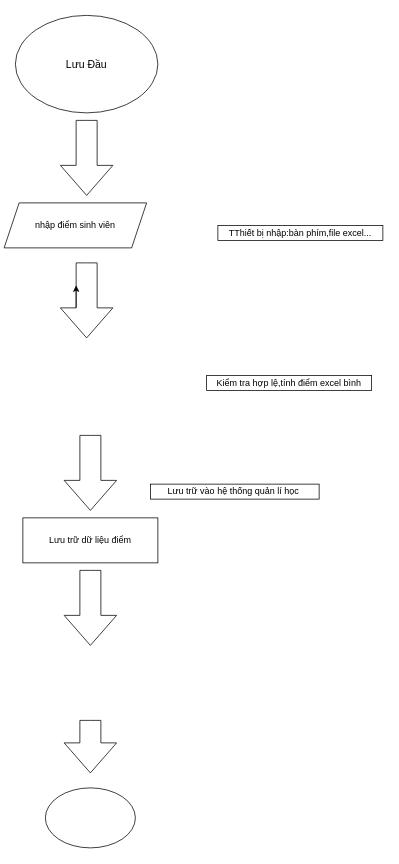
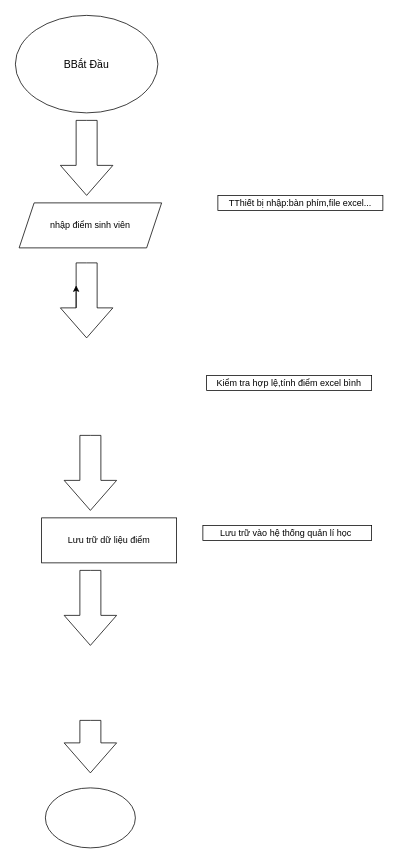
node "Lưu Đầu": label "Lưu Đầu" -> "BBắt Đầu"
node "nhập điểm sinh viên": moved (75, 225) -> (90, 225)
node "TThiết bị nhập:bàn phím,file excel...": moved (300, 233) -> (300, 203)
node "Lưu trữ vào hệ thống quản lí học": moved (235, 492) -> (287, 533)
node "Lưu trữ dữ liệu điểm": moved (90, 540) -> (109, 540)
